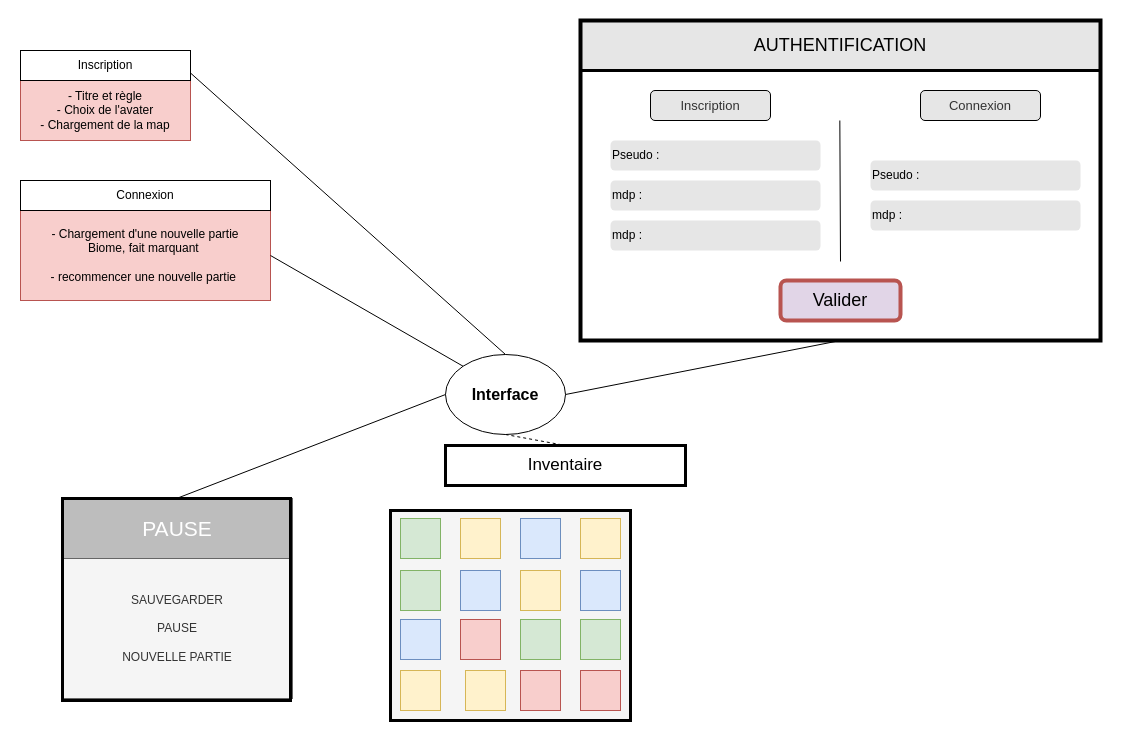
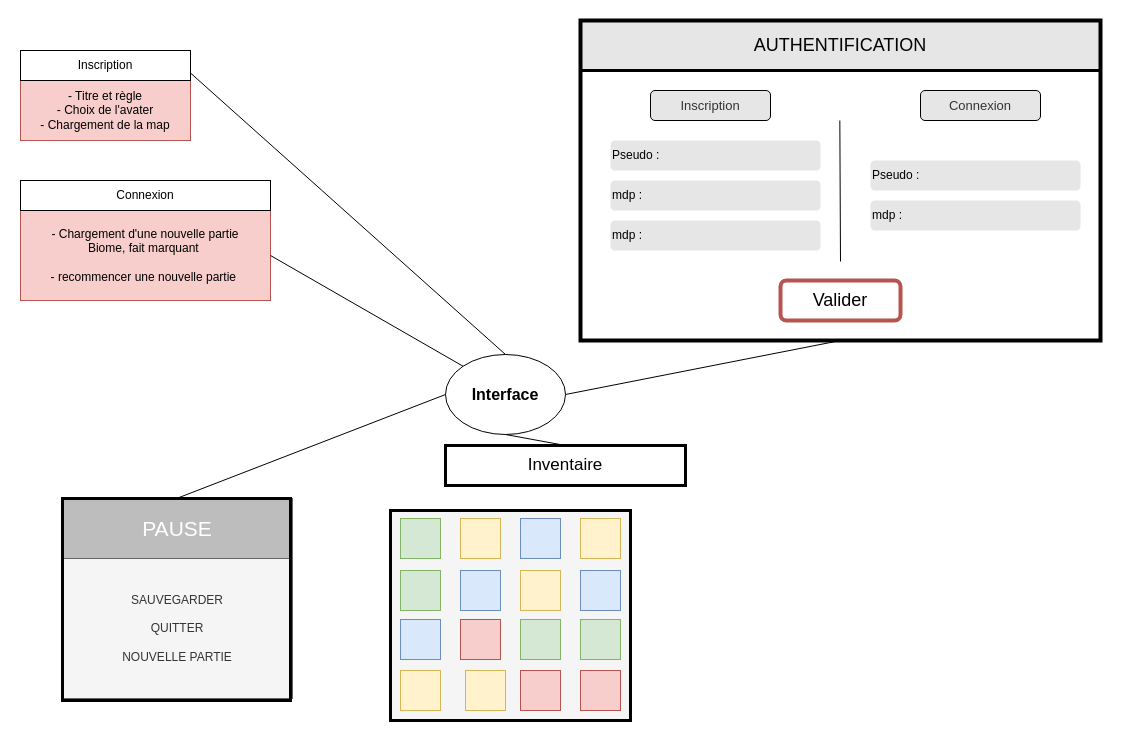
node "Valider": fillcolor #e1d5e7 -> #ffffff
edge "Interface" -- "Inventaire": style dashed -> solid
node "SAUVEGARDER PAUSE NOUVELLE PARTIE": label "SAUVEGARDER PAUSE NOUVELLE PARTIE" -> "SAUVEGARDER QUITTER NOUVELLE PARTIE"
